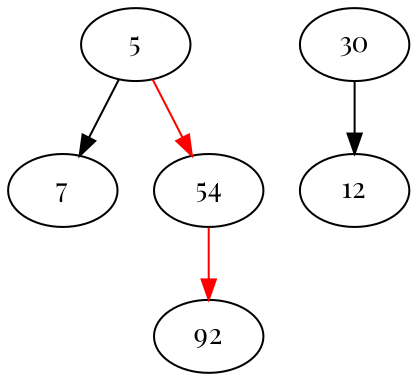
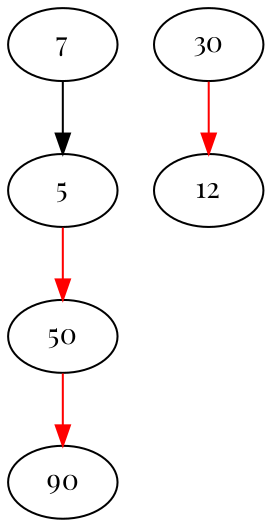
edge "5" -> "7": reversed
edge "30" -> "12": color black -> red
node "54": label "54" -> "50"
node "92": label "92" -> "90"
